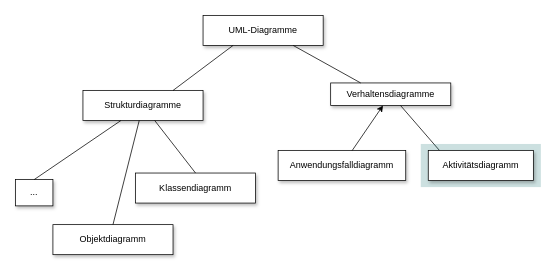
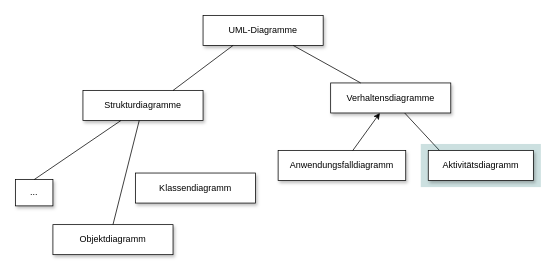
node "Verhaltensdiagramme": size 120x23 -> 120x30
edge "Strukturdiagramme" -- "Klassendiagramm": removed
